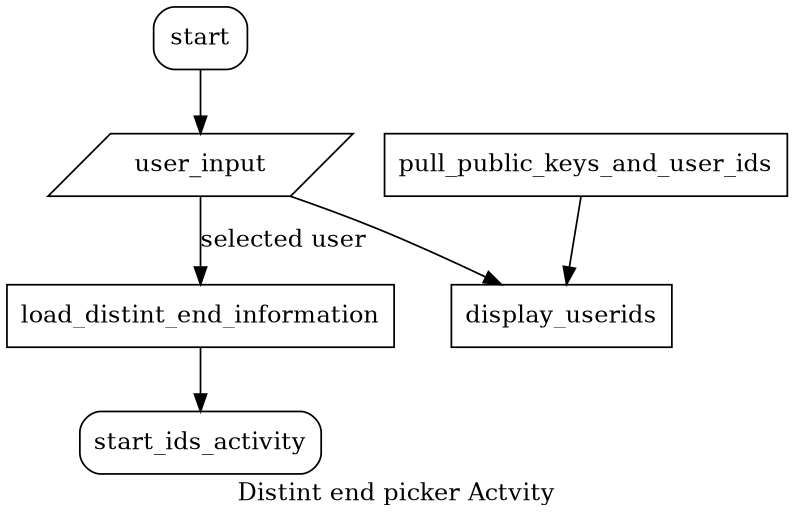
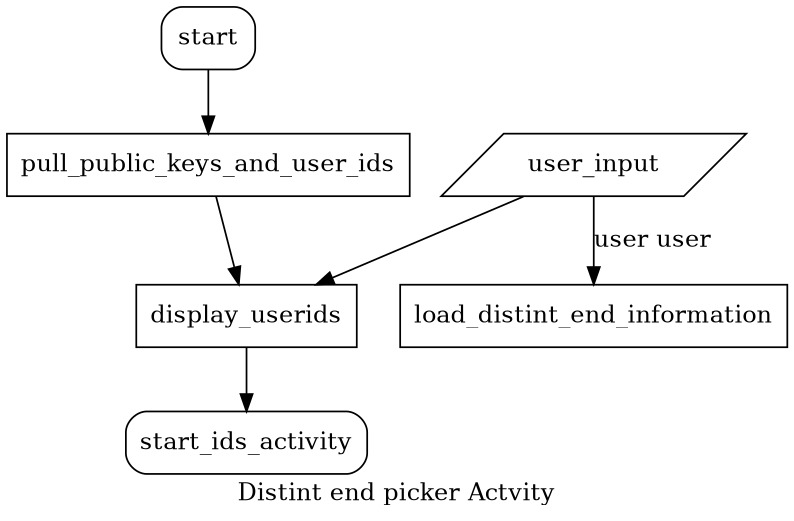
edge "start" -> "user_input": now "start" -> "pull_public_keys_and_user_ids"
edge "user_input" -> "load_distint_end_information": label "selected user" -> "user user"
edge "load_distint_end_information" -> "start_ids_activity": now "display_userids" -> "start_ids_activity"
